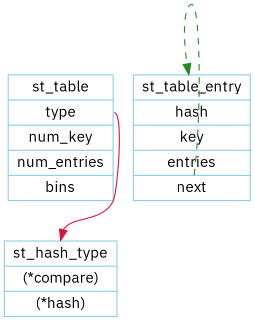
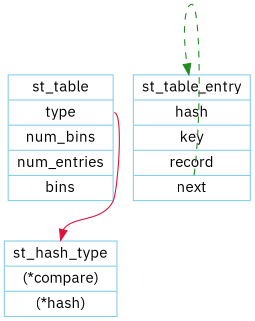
node "st_table": text "num_key" -> "num_bins"
node "st_table_entry": text "entries" -> "record"
